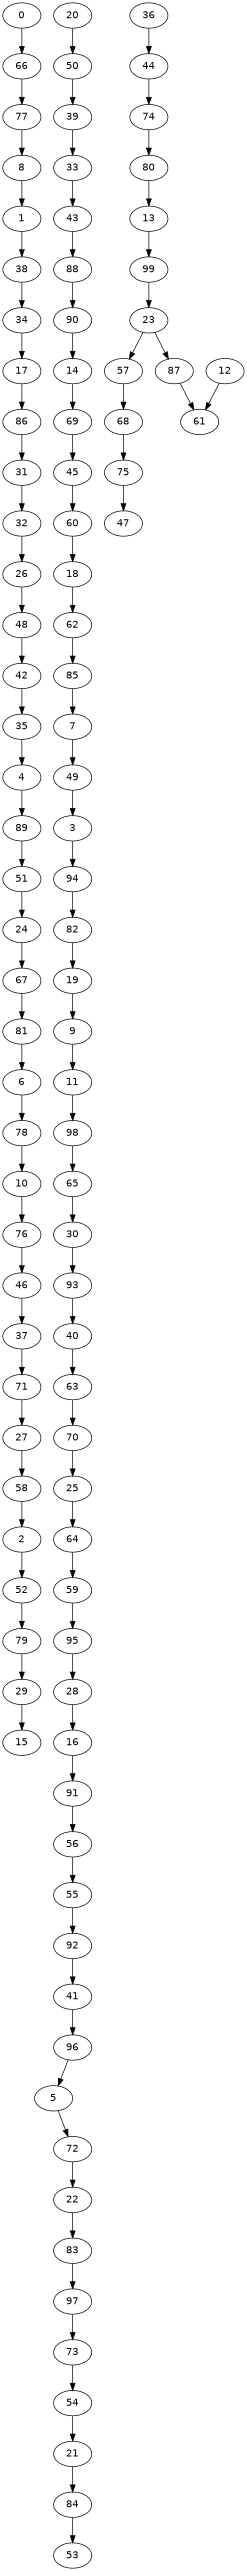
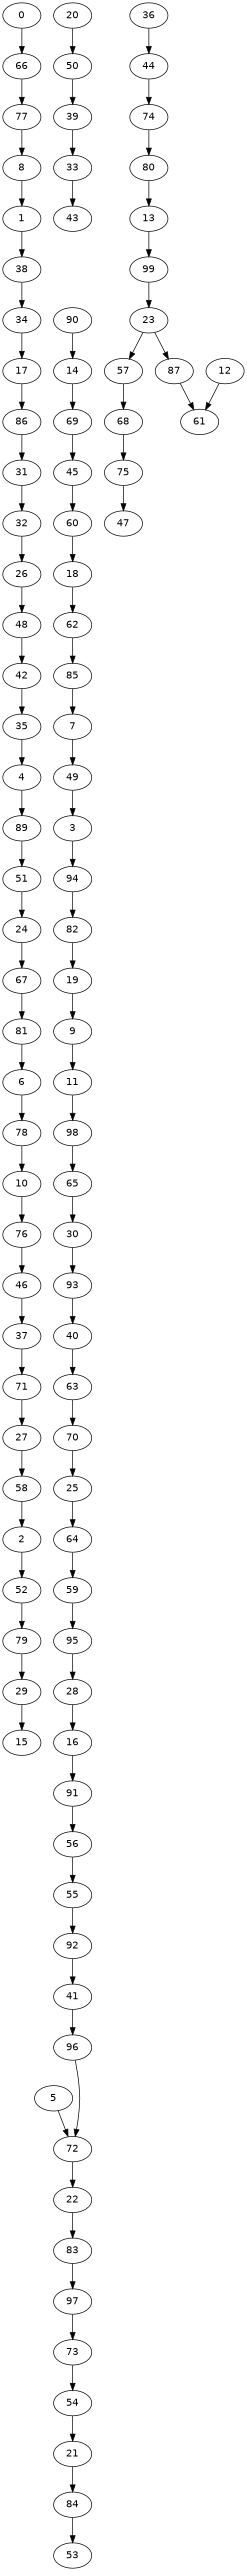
node "88": removed
edge "96" -> "5": now "96" -> "72"
